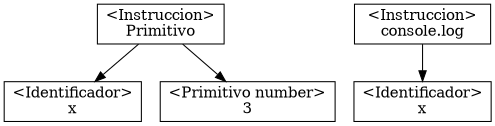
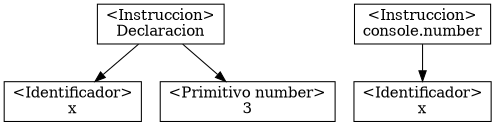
node "<Instruccion> Primitivo": label "<Instruccion> Primitivo" -> "<Instruccion> Declaracion"
node "<Instruccion> console.log": label "<Instruccion> console.log" -> "<Instruccion> console.number"
